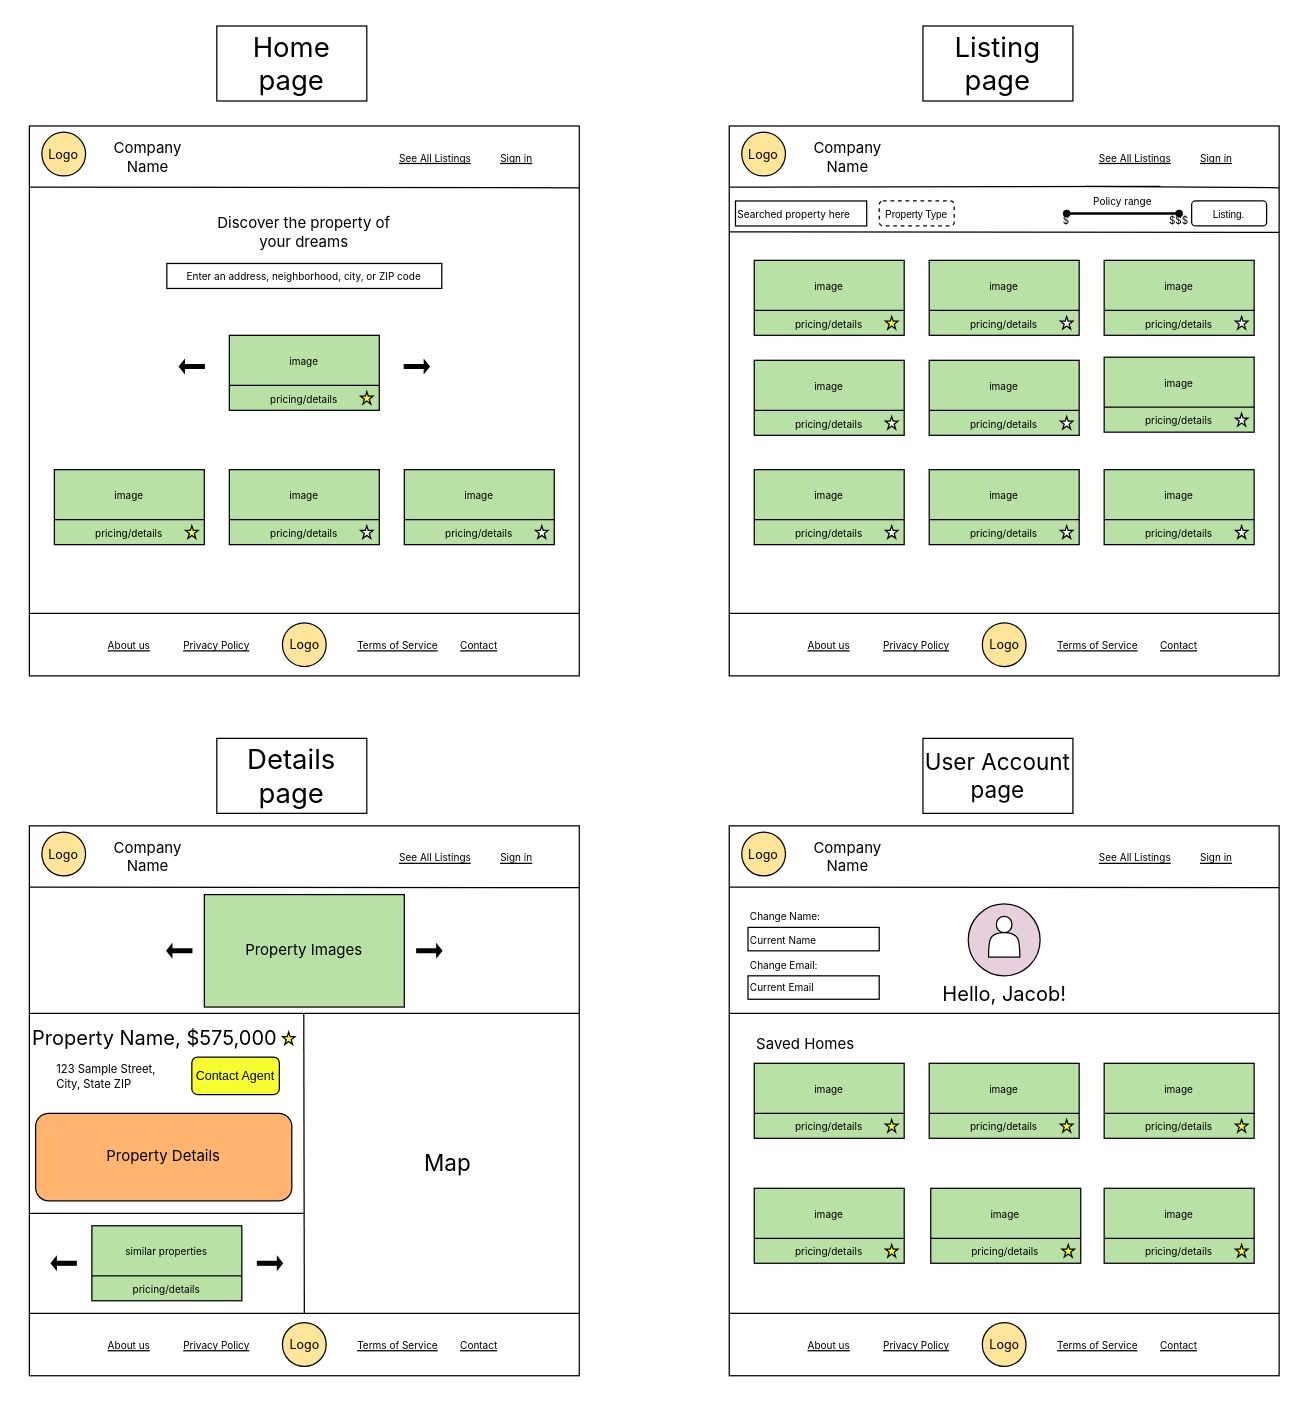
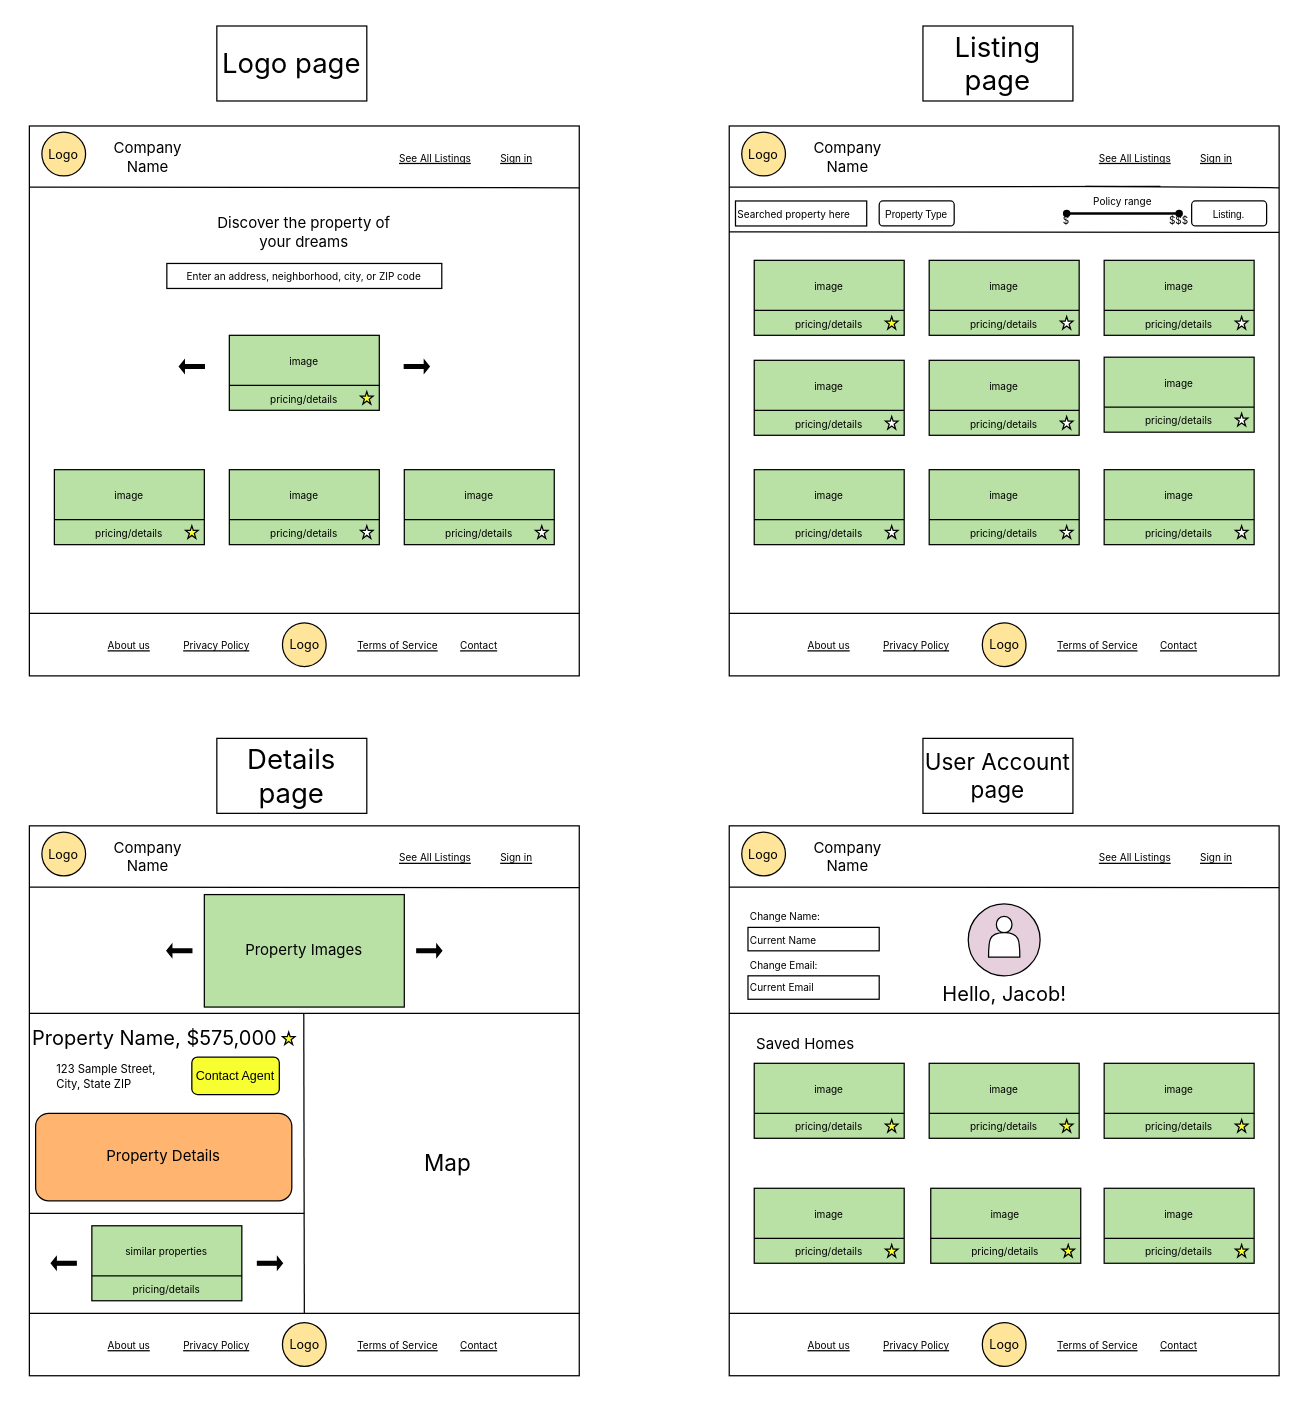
node "Home page": label "Home page" -> "Logo page"
node "Property Type": style dashed -> solid
